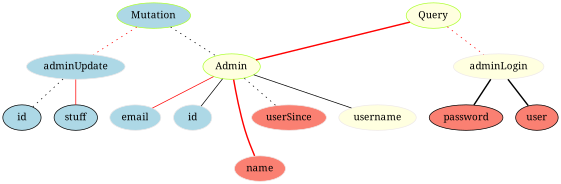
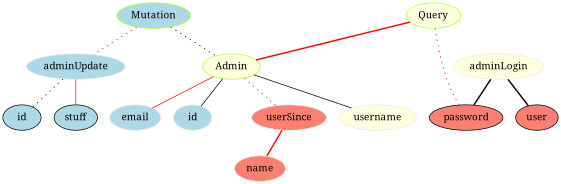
edge "Query" -- "adminLogin": now "Query" -- "password"
edge "Admin" -- "userSince": color black -> red
edge "Admin" -- "name": now "userSince" -- "name"
